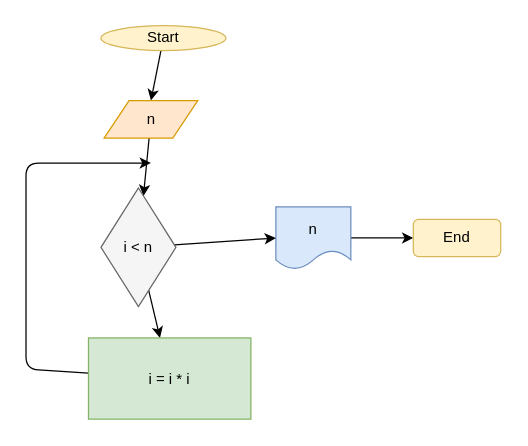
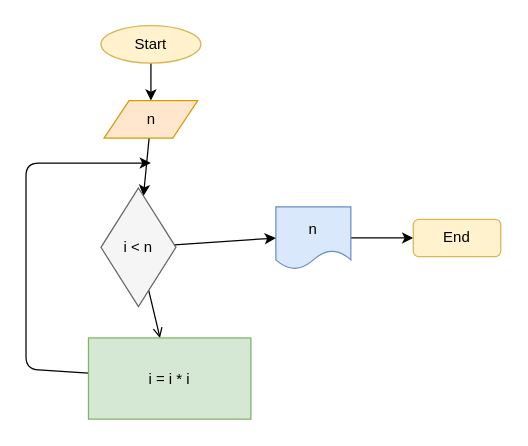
node "Start": size 125x25 -> 100x38
edge "i < n" -> "i = i * i": arrowhead classic -> open
